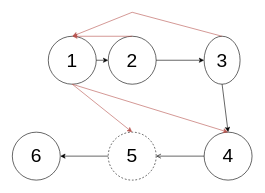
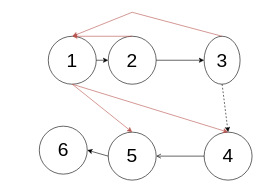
edge "3" -> "4": style solid -> dashed
node "6": moved (36, 156) -> (63, 150)
node "5": style dashed -> solid
